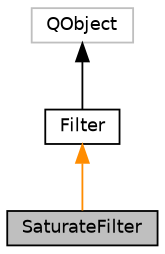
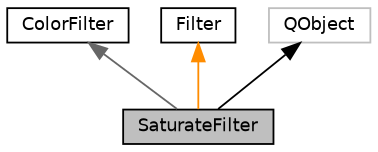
node "ColorFilter": added
edge "Filter" -> "QObject": now "SaturateFilter" -> "QObject"
